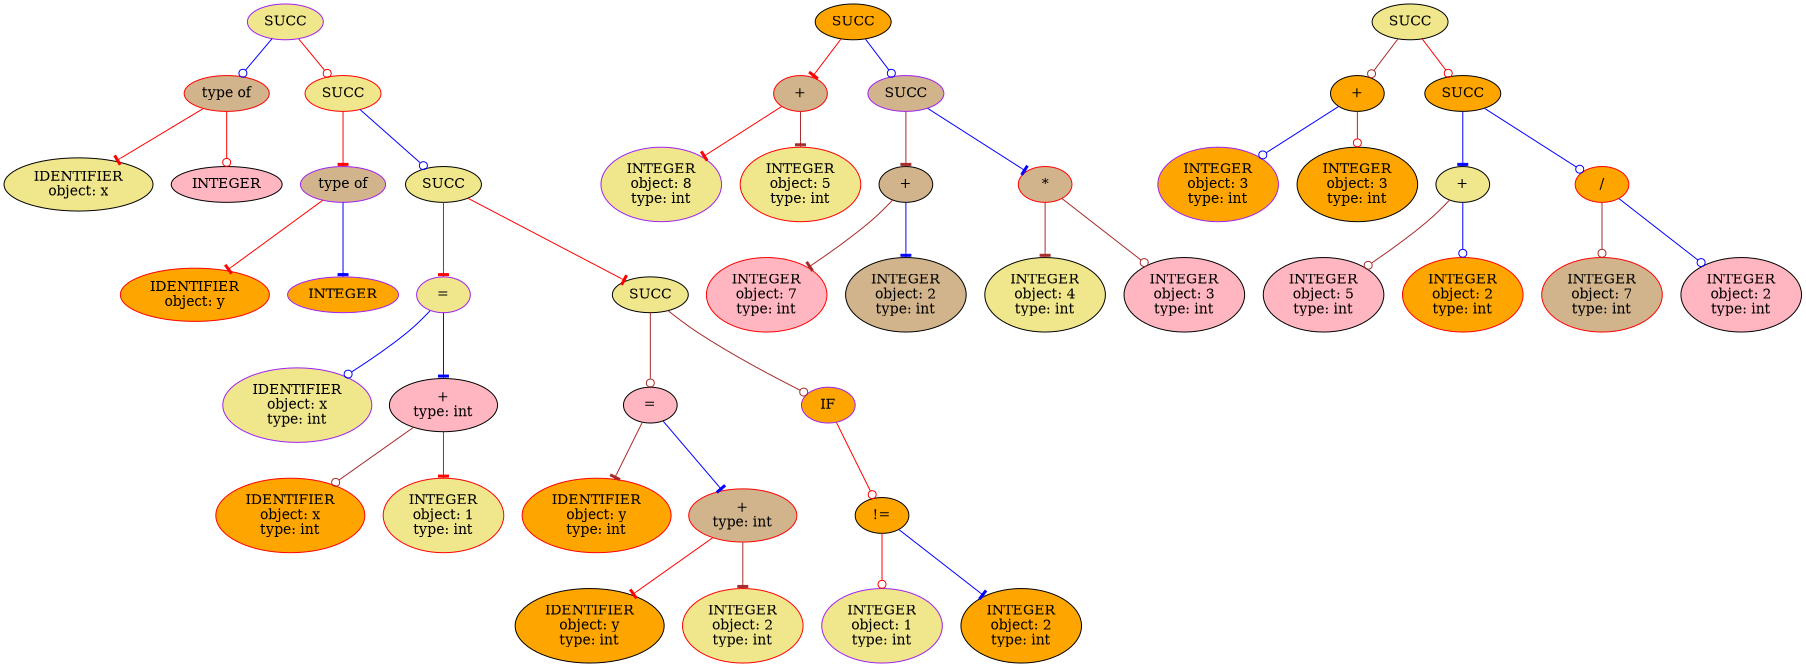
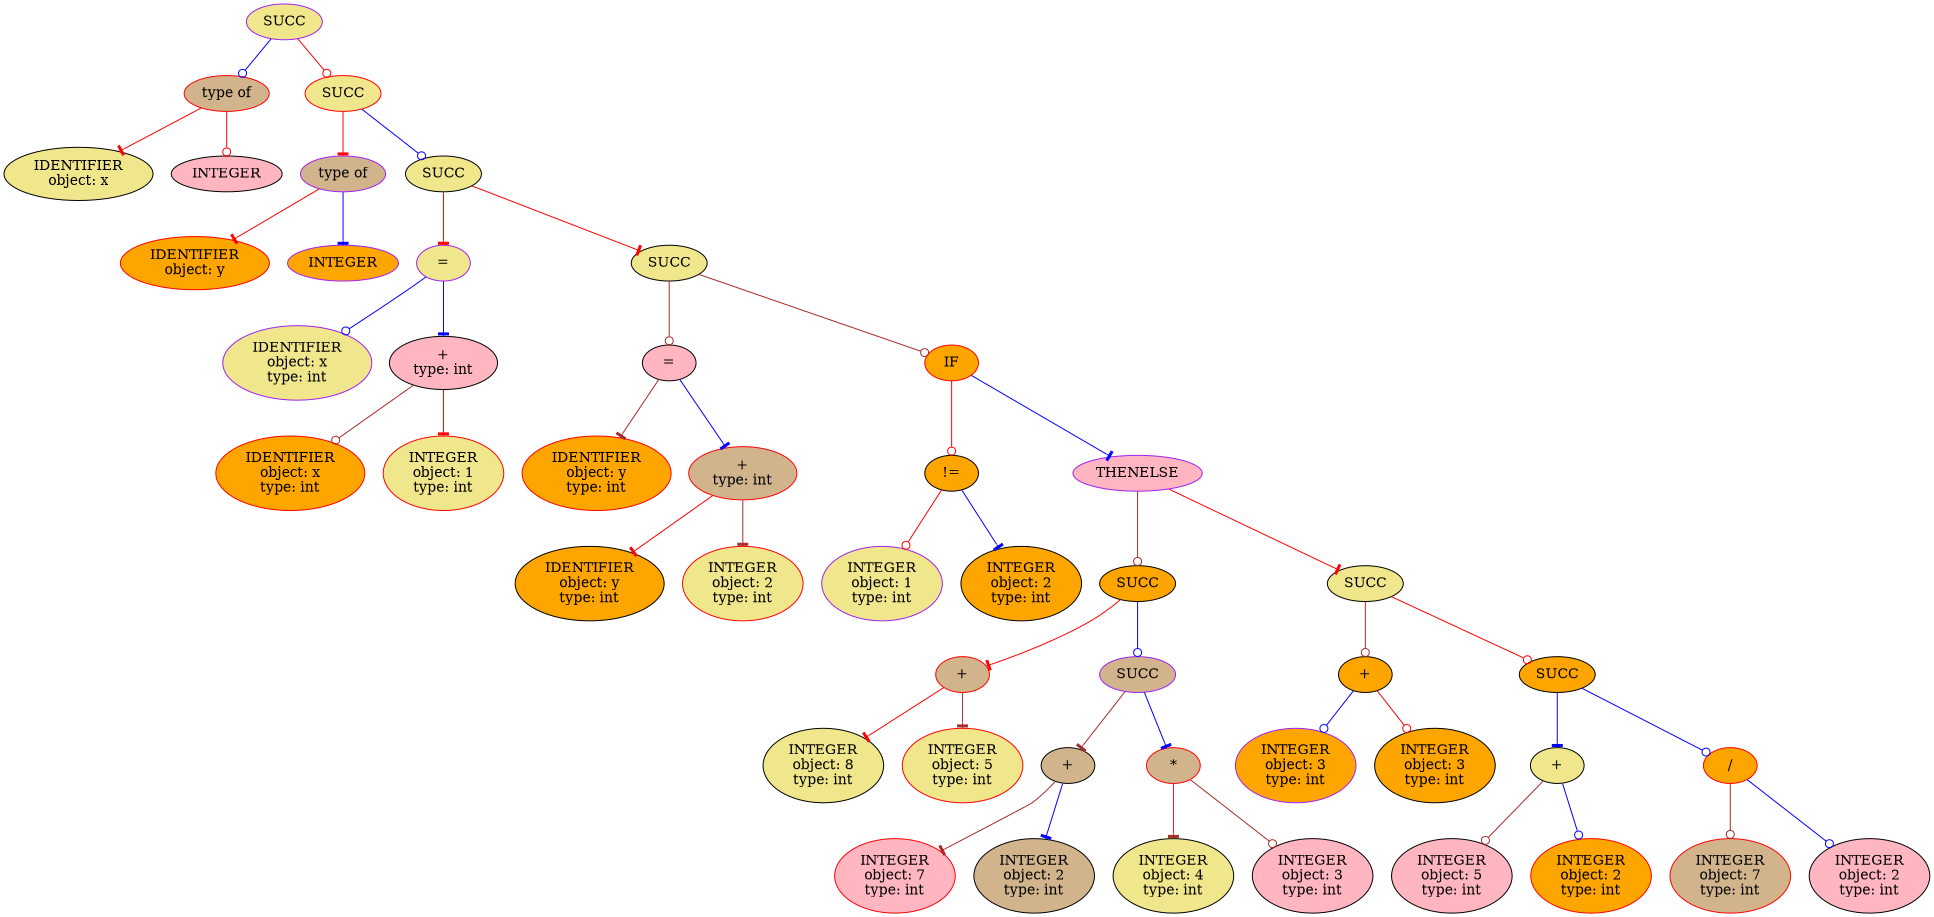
node "INTEGER object: 8 type: int": color purple -> black
node "IF": color purple -> red
node "THENELSE": added
